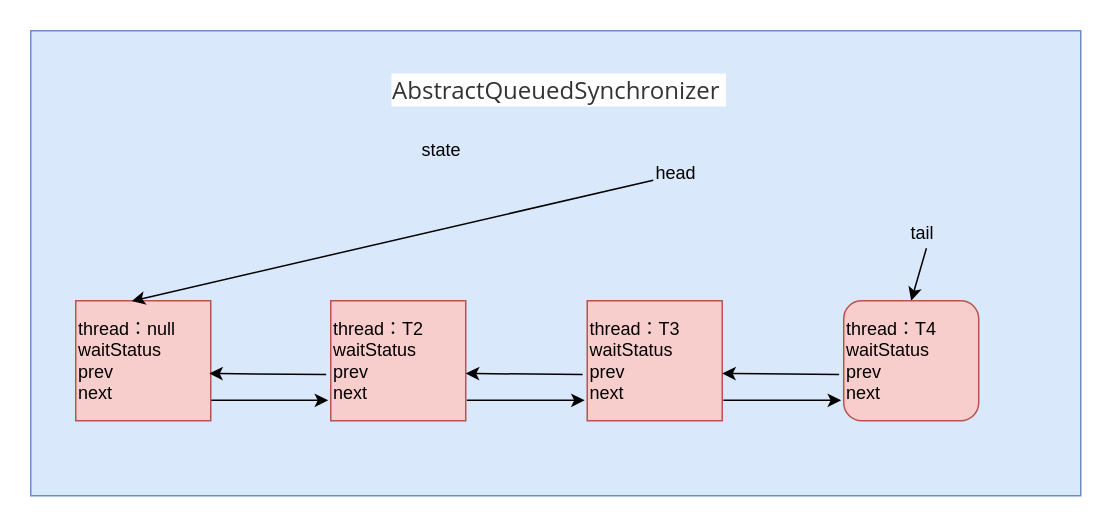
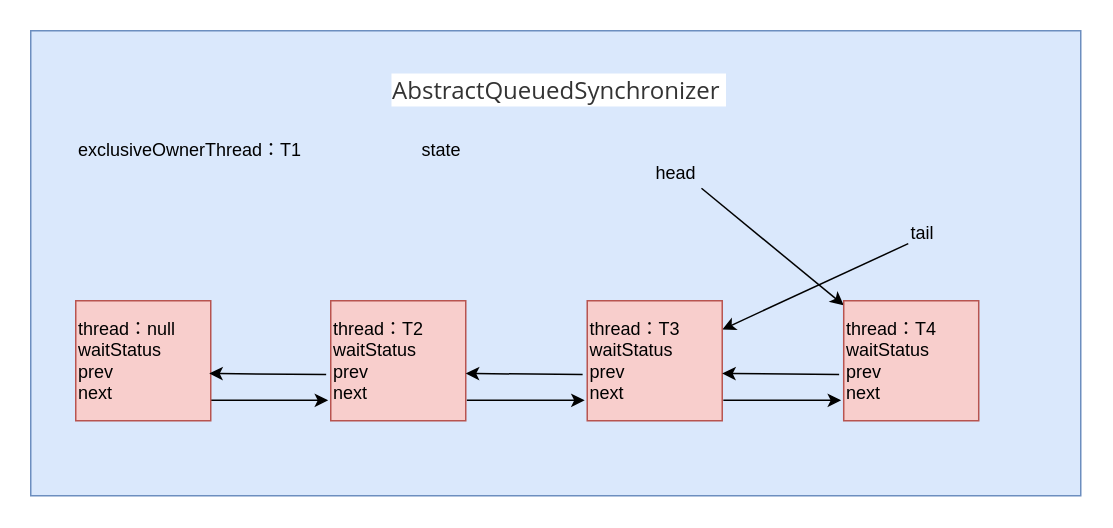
node "exclusiveOwnerThread：T1": added
edge "head" -> "thread：null waitStatus prev next": now "head" -> "thread：T4 waitStatus prev next"
edge "tail" -> "thread：T4 waitStatus prev next": now "tail" -> "thread：T3 waitStatus prev next"
node "thread：T4 waitStatus prev next": shape rounded rectangle -> rectangle
